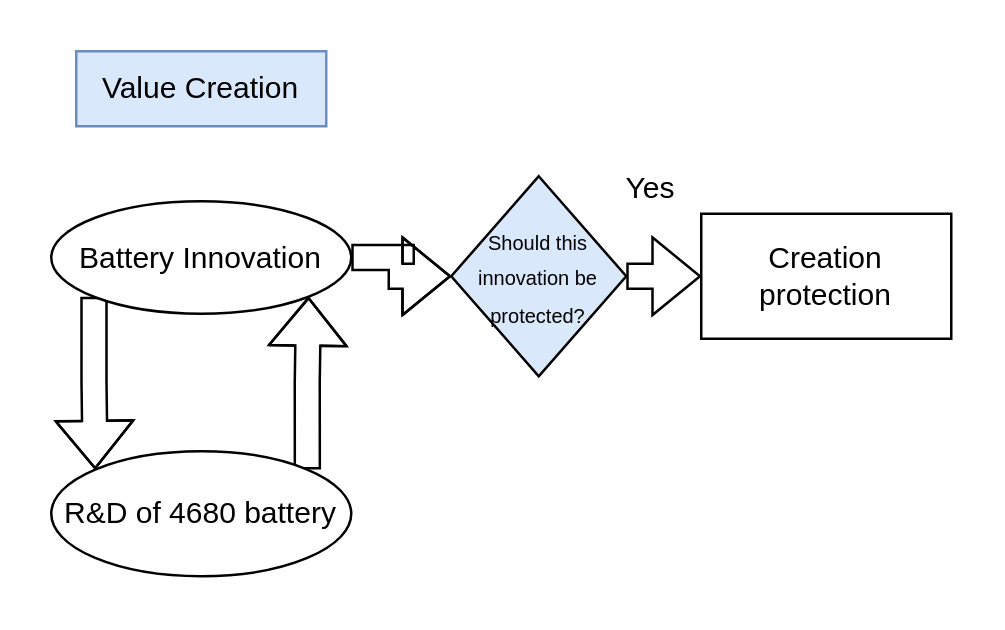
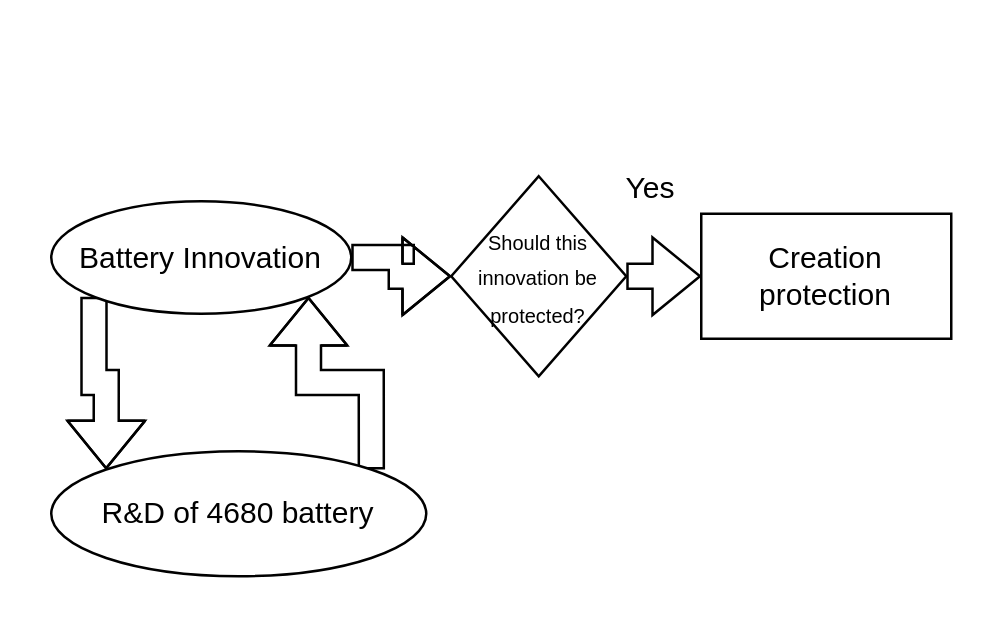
node "Value Creation": removed
node "Should this innovation be protected?": fillcolor #dae8fc -> #ffffff
node "R&D of 4680 battery": size 300x125 -> 375x125
